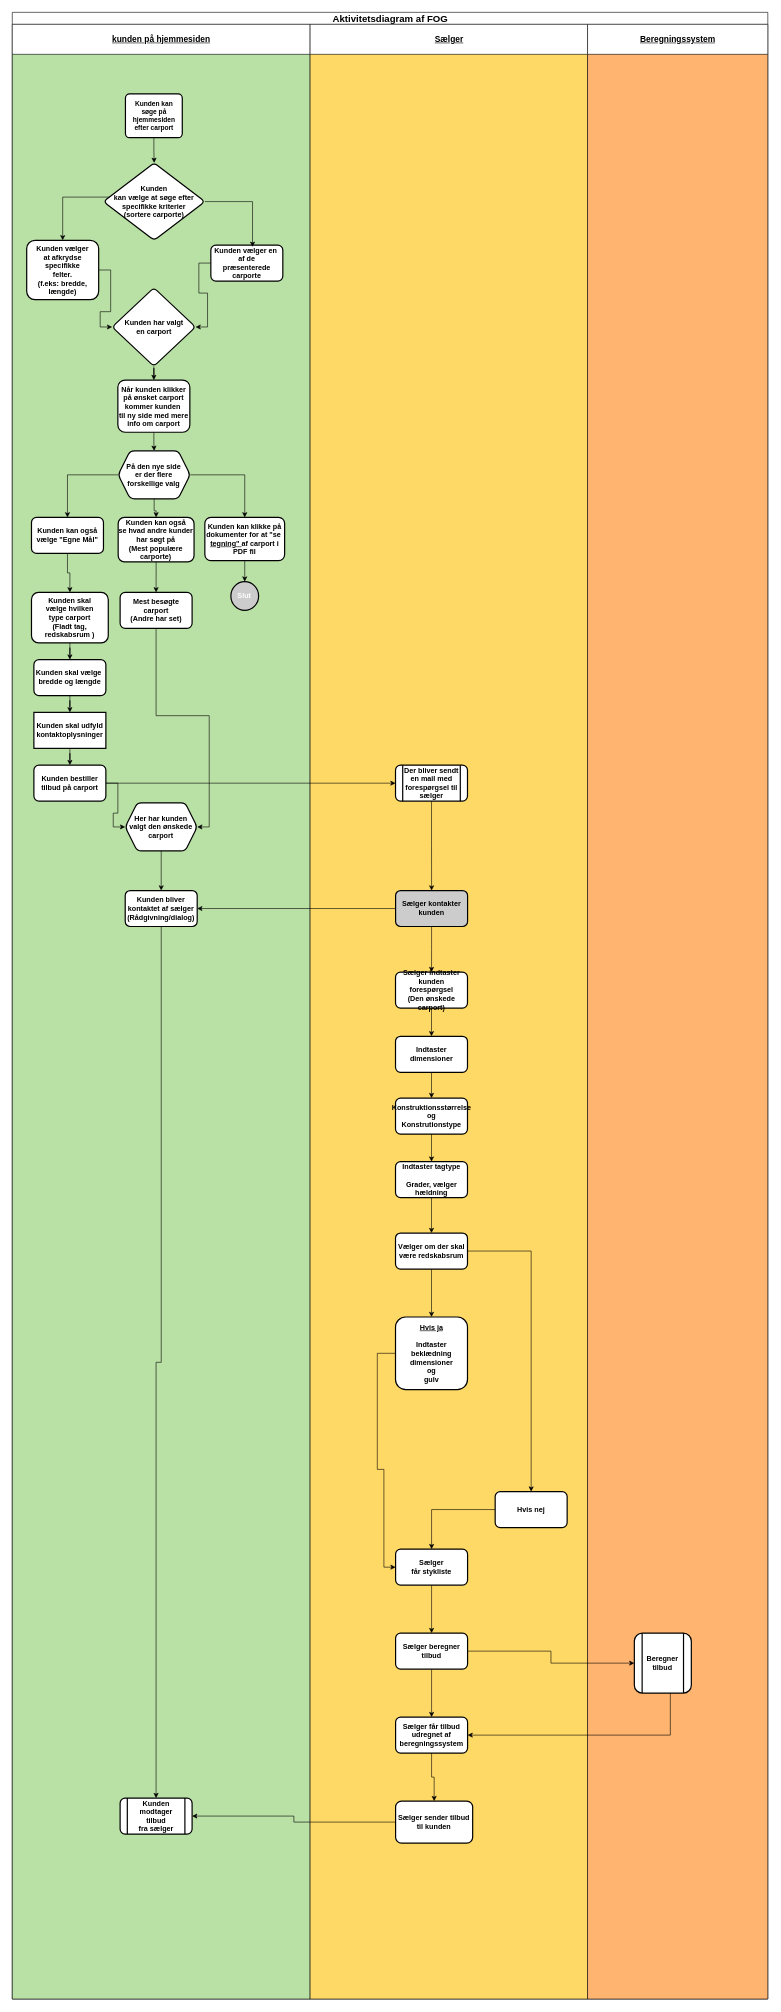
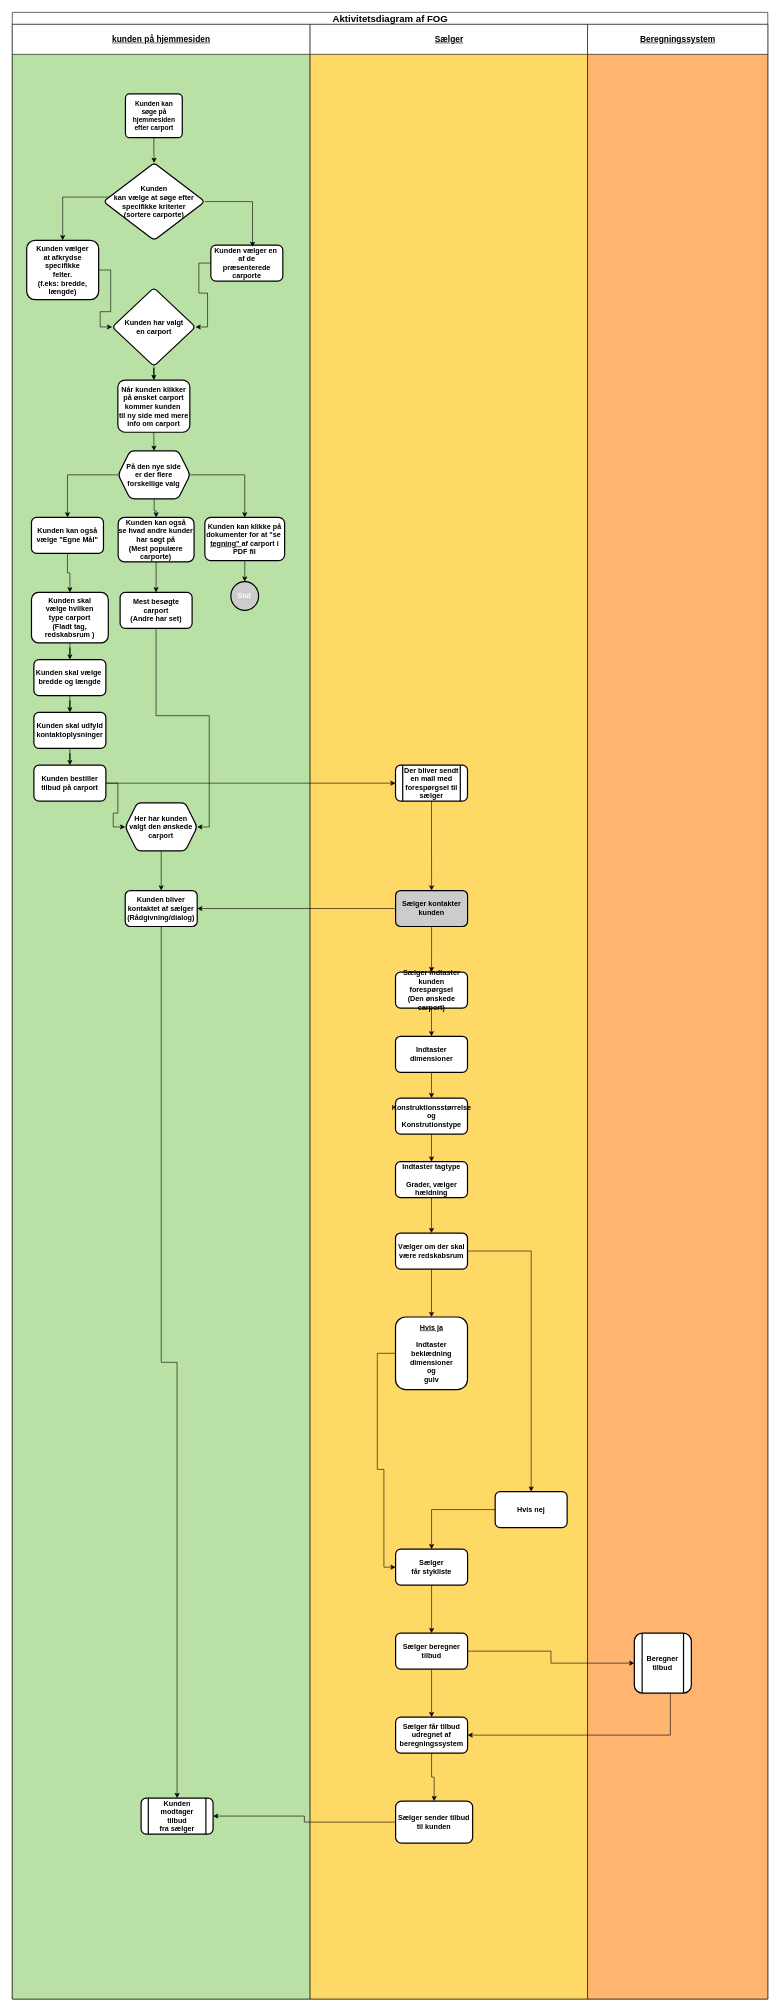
node "Kunden skal udfyld kontaktoplysninger": shape rectangle -> rounded rectangle
node "Kunden modtager tilbud fra sælger": moved (156, 1817) -> (177, 1817)
